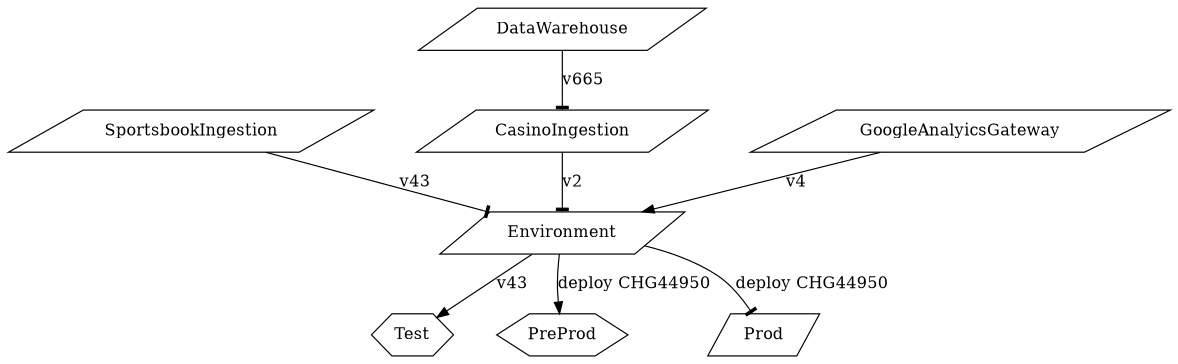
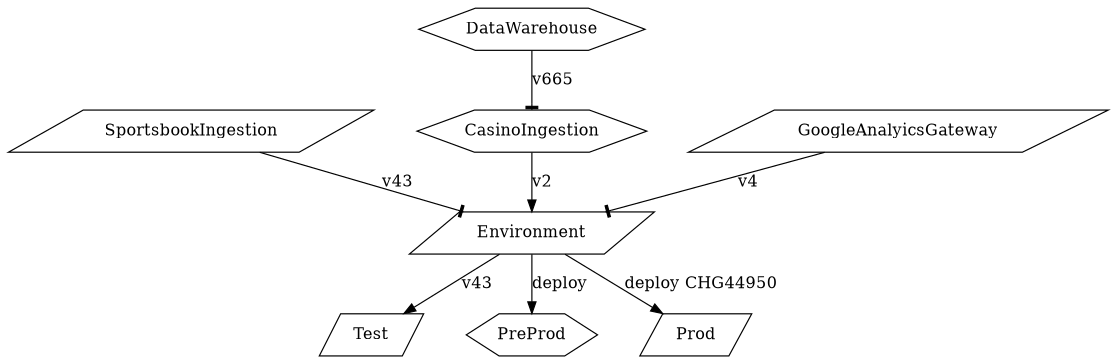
node "DataWarehouse": shape parallelogram -> hexagon
node "CasinoIngestion": shape parallelogram -> hexagon
edge "CasinoIngestion" -> "Environment": arrowhead tee -> normal
edge "GoogleAnalyicsGateway" -> "Environment": arrowhead normal -> tee
edge "Environment" -> "Prod": arrowhead tee -> normal
edge "Environment" -> "PreProd": label "deploy CHG44950" -> "deploy"
node "Test": shape hexagon -> parallelogram
